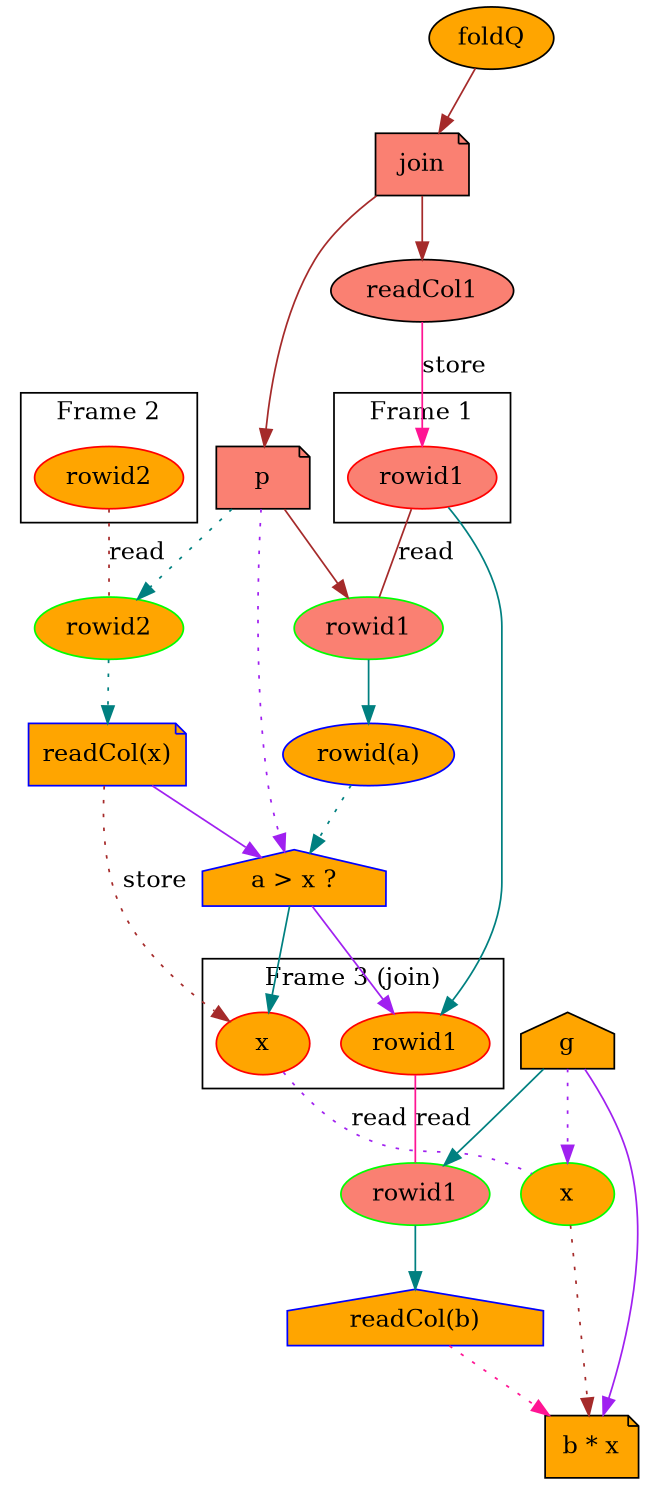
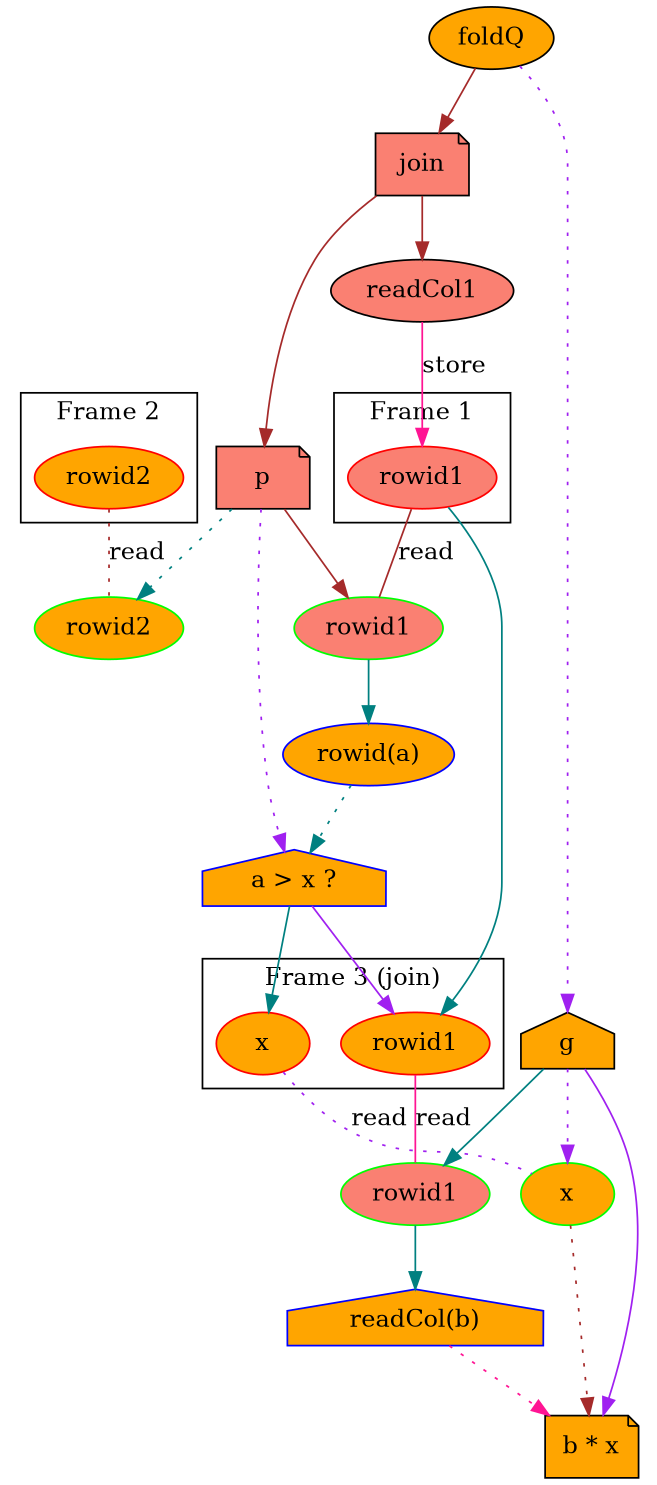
edge "foldQ" -> "g": added
node "readCol(x)": removed
